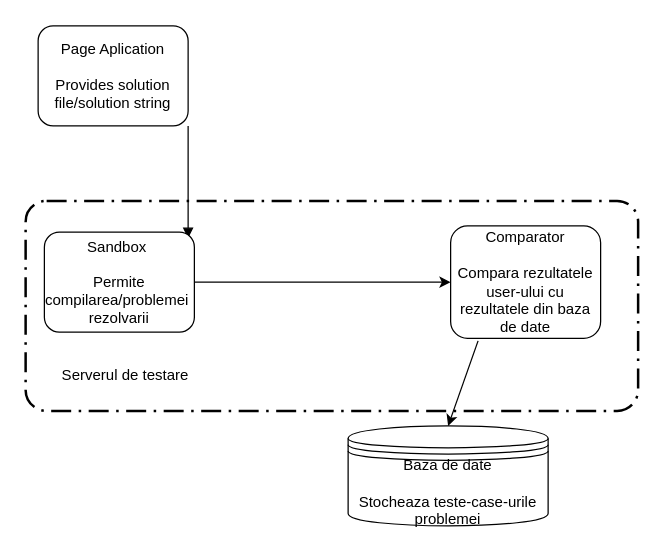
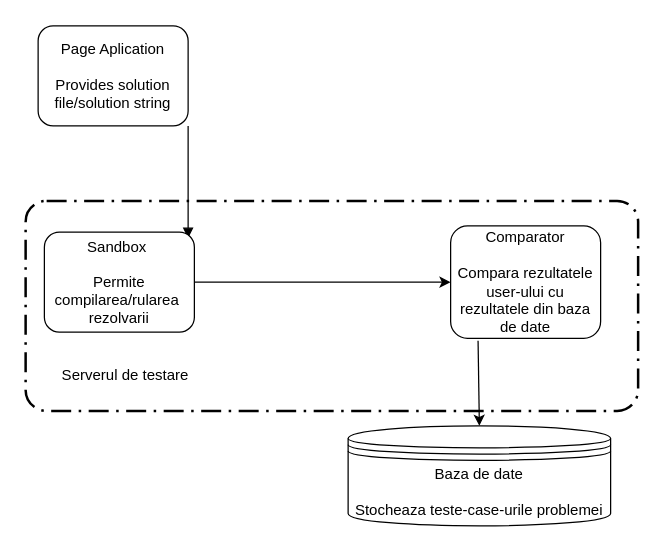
node "Sandbox Permite compilarea/problemei rezolvarii": label "Sandbox Permite compilarea/problemei rezolvarii" -> "Sandbox Permite compilarea/rularea rezolvarii"
node "Baza de date Stocheaza teste-case-urile problemei": size 200x100 -> 263x100
